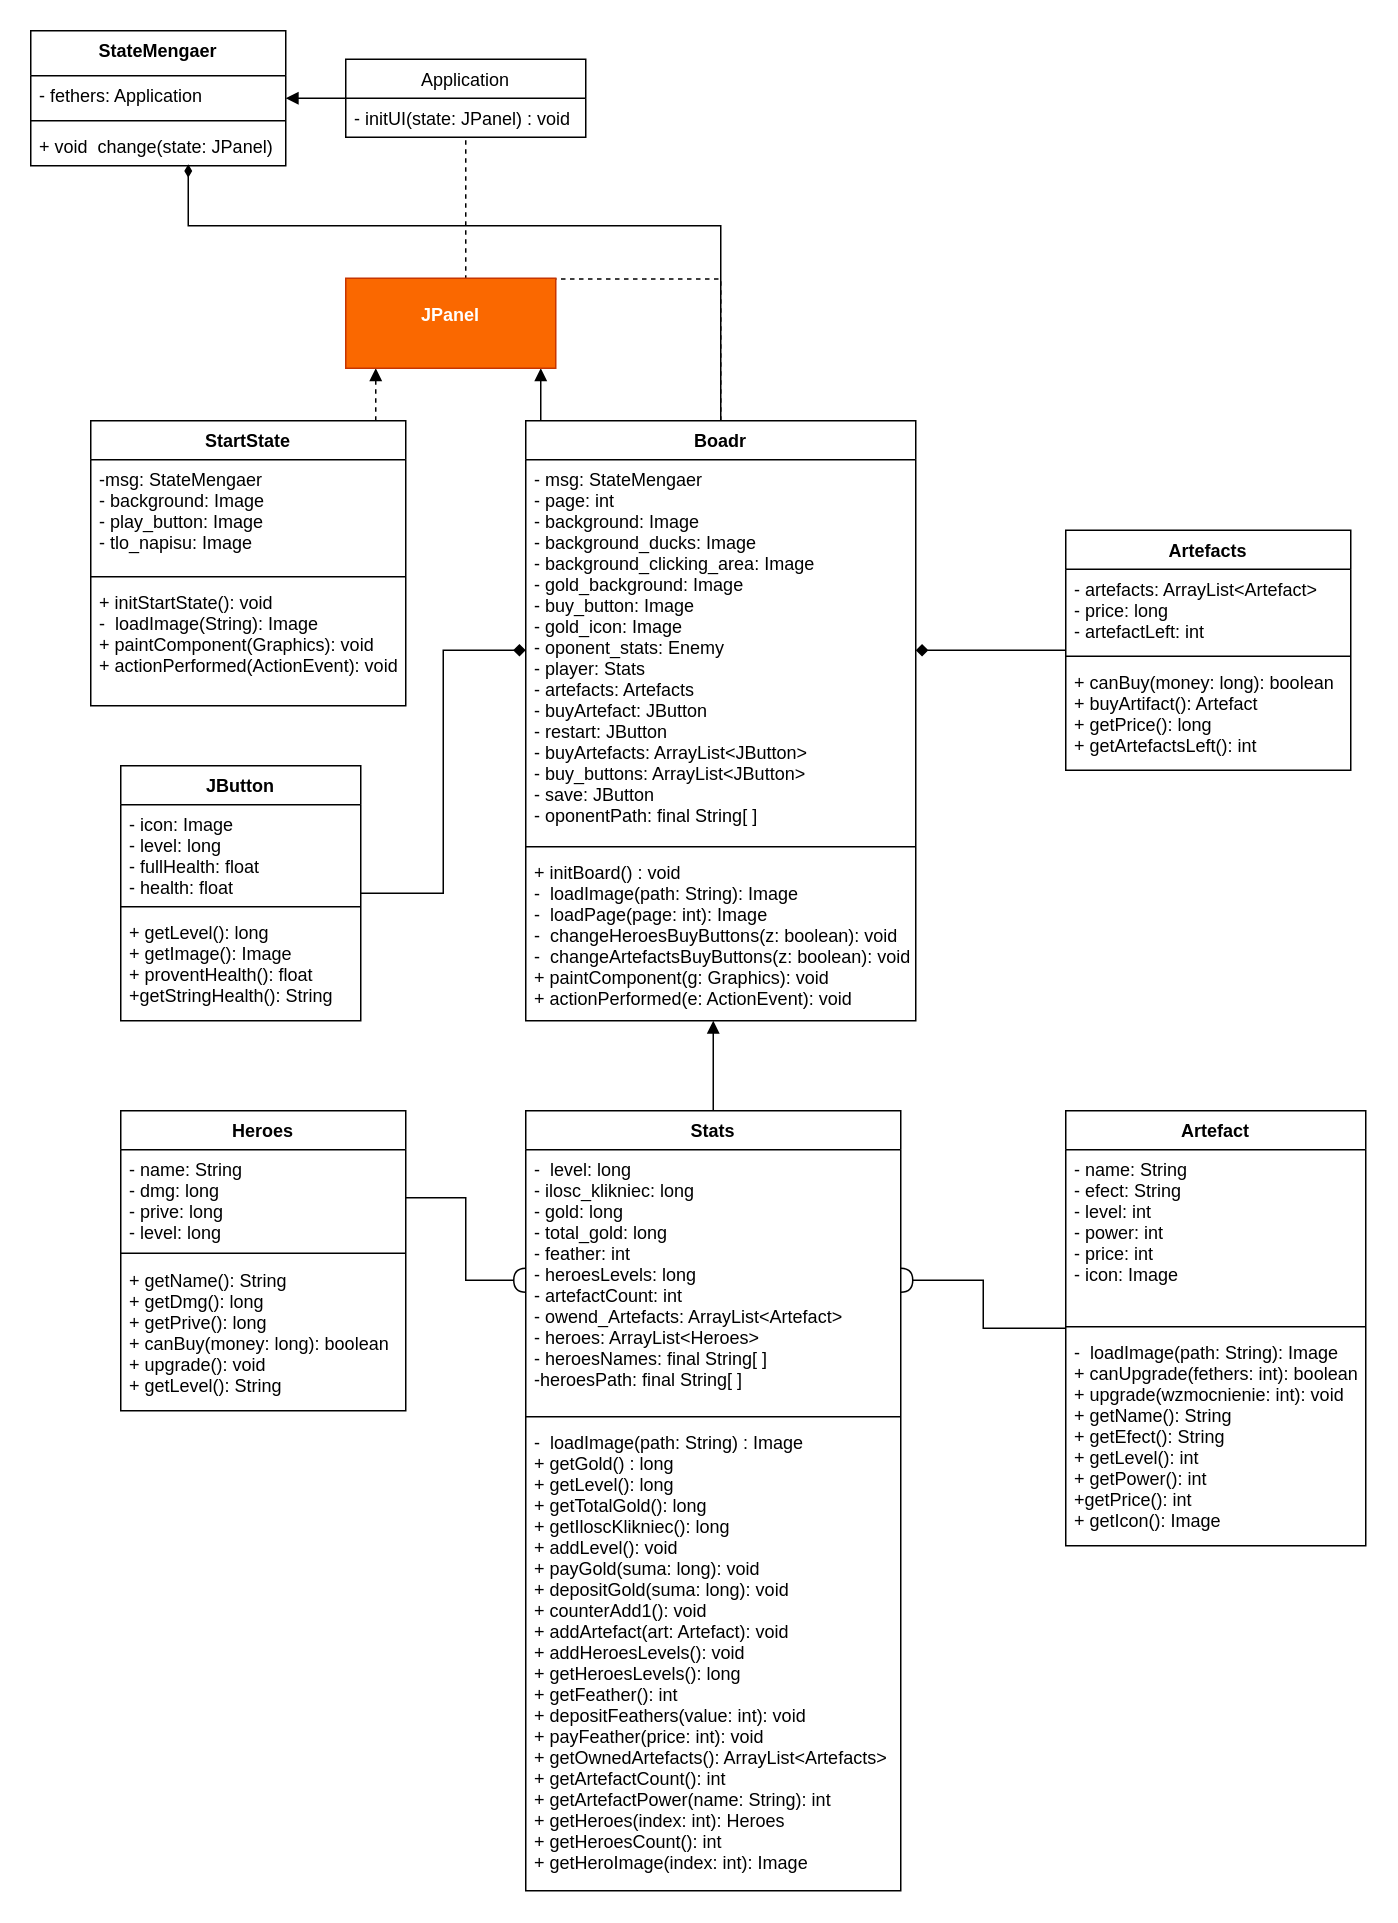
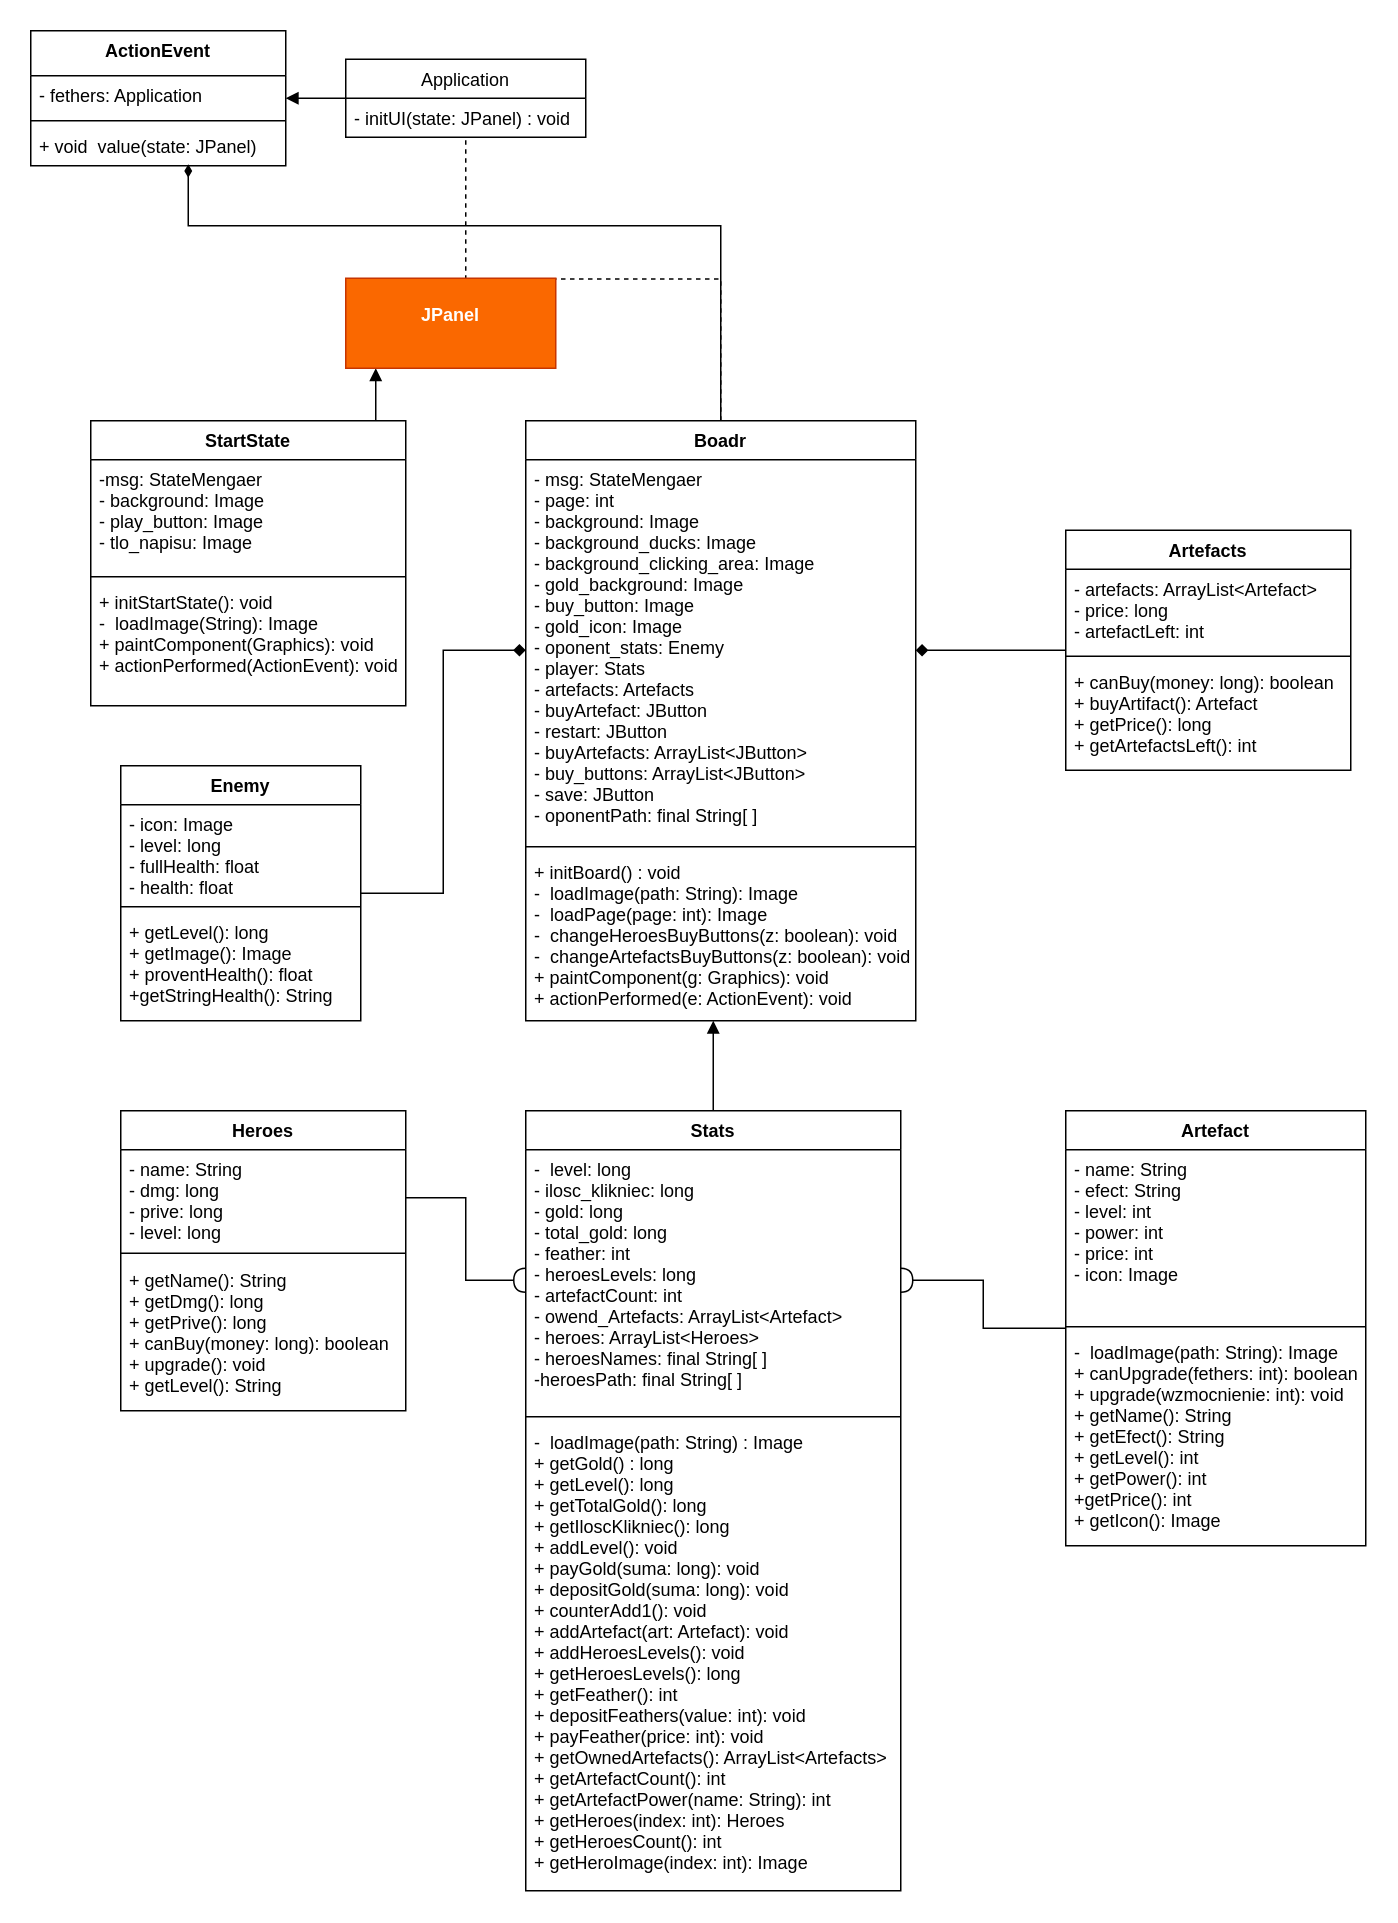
node "StateMengaer": label "StateMengaer" -> "ActionEvent"
node "+ void change(state: JPanel)": label "+ void change(state: JPanel)" -> "+ void value(state: JPanel)"
edge "StartState" -> "JPanel": style dashed -> solid
edge "Boadr" -> "JPanel": removed
node "JButton": label "JButton" -> "Enemy"
